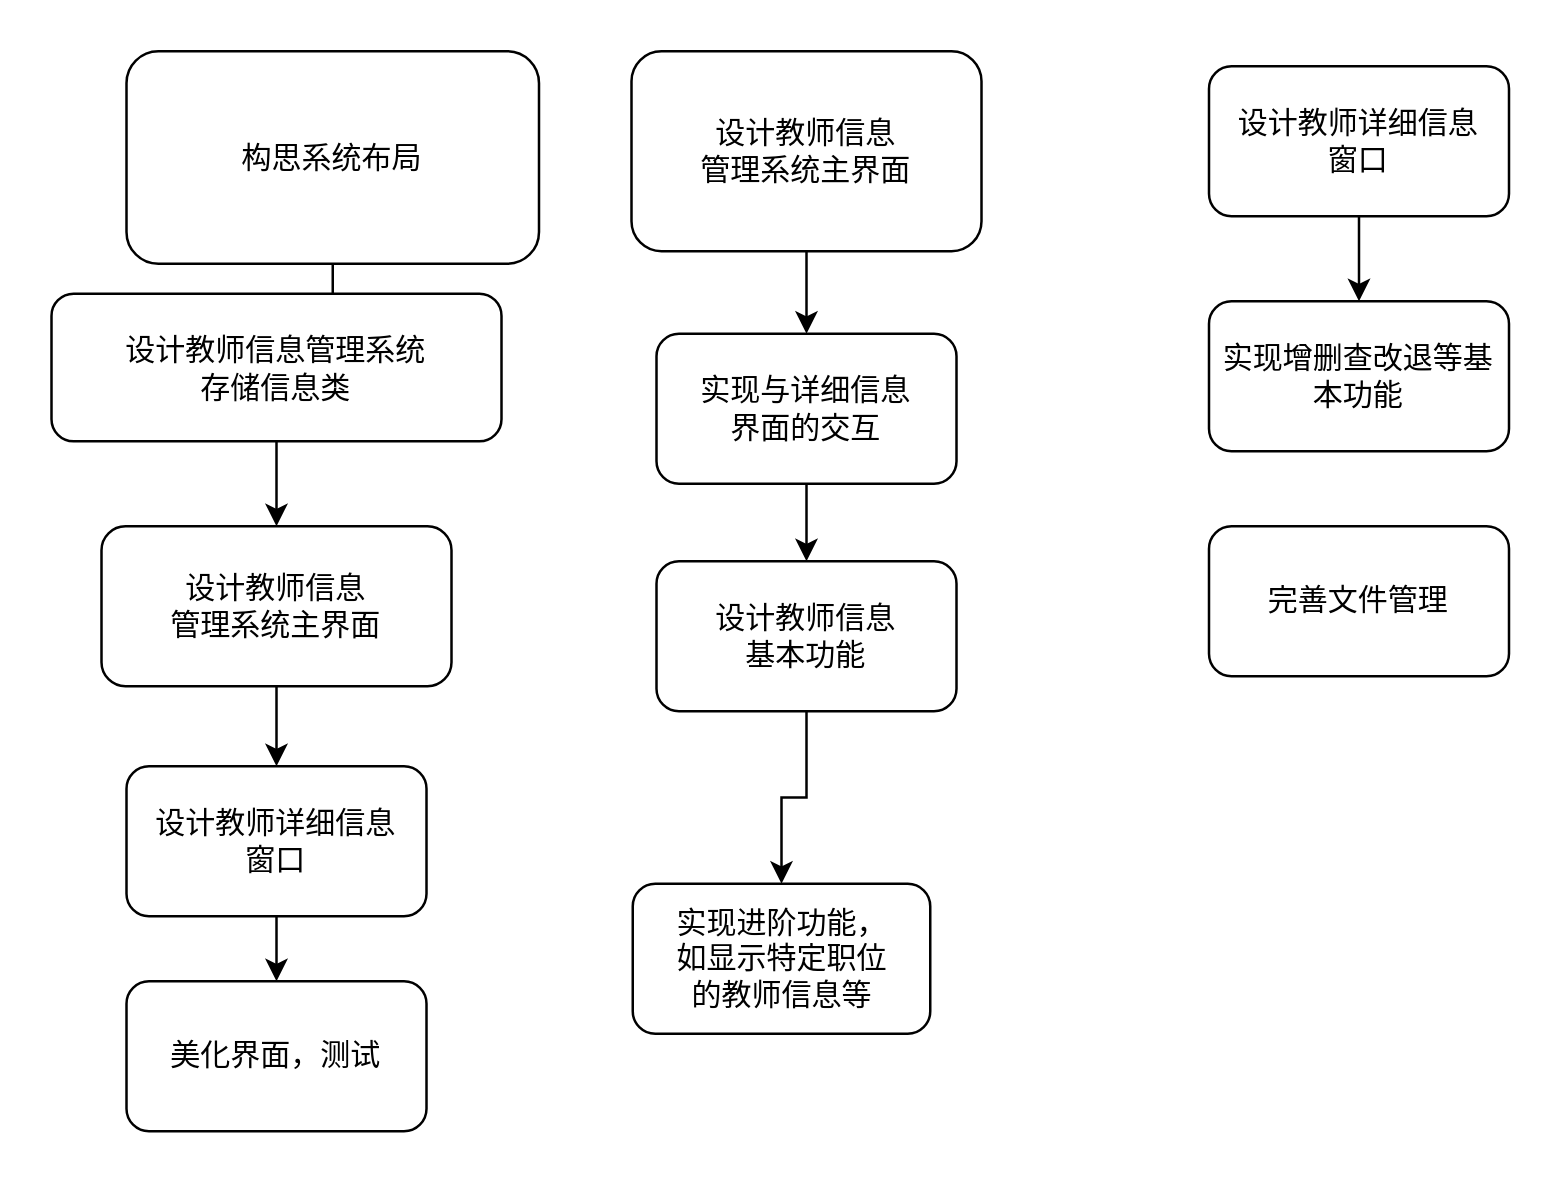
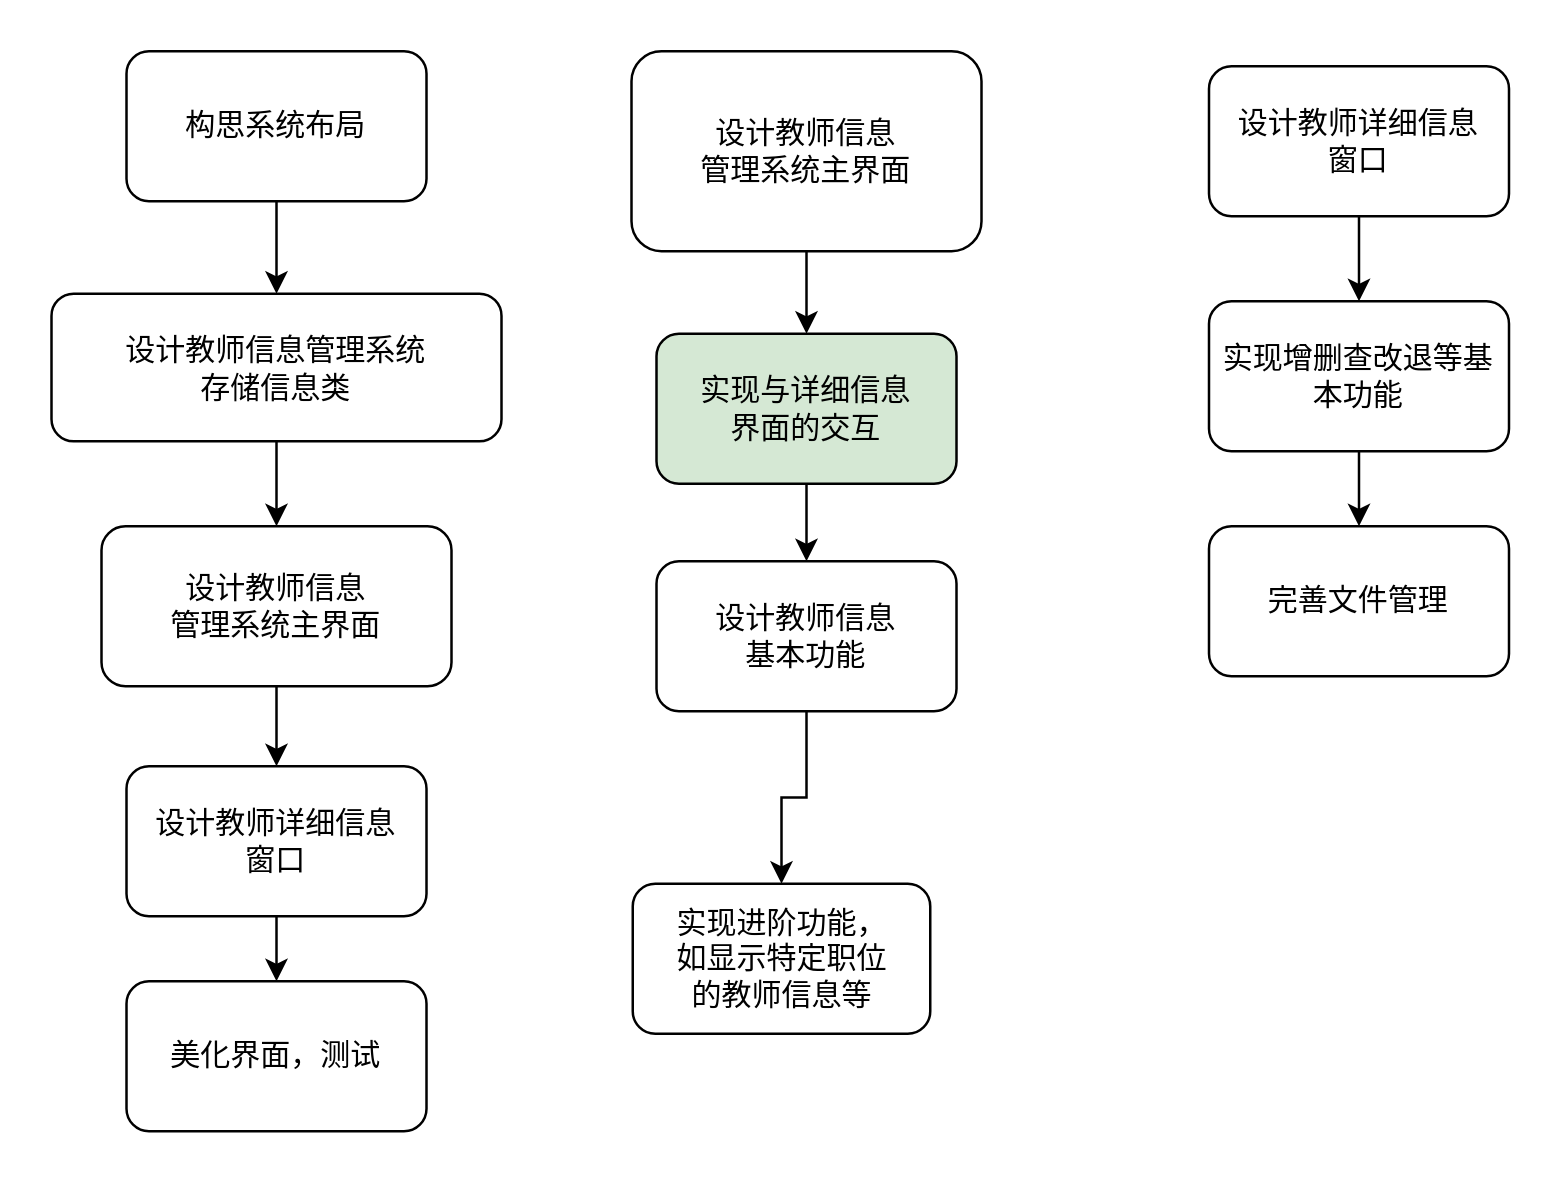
node "构思系统布局": size 413x213 -> 300x150
node "实现与详细信息 界面的交互": fillcolor #ffffff -> #d5e8d4
edge "实现增删查改退等基本功能" -> "完善文件管理": added
